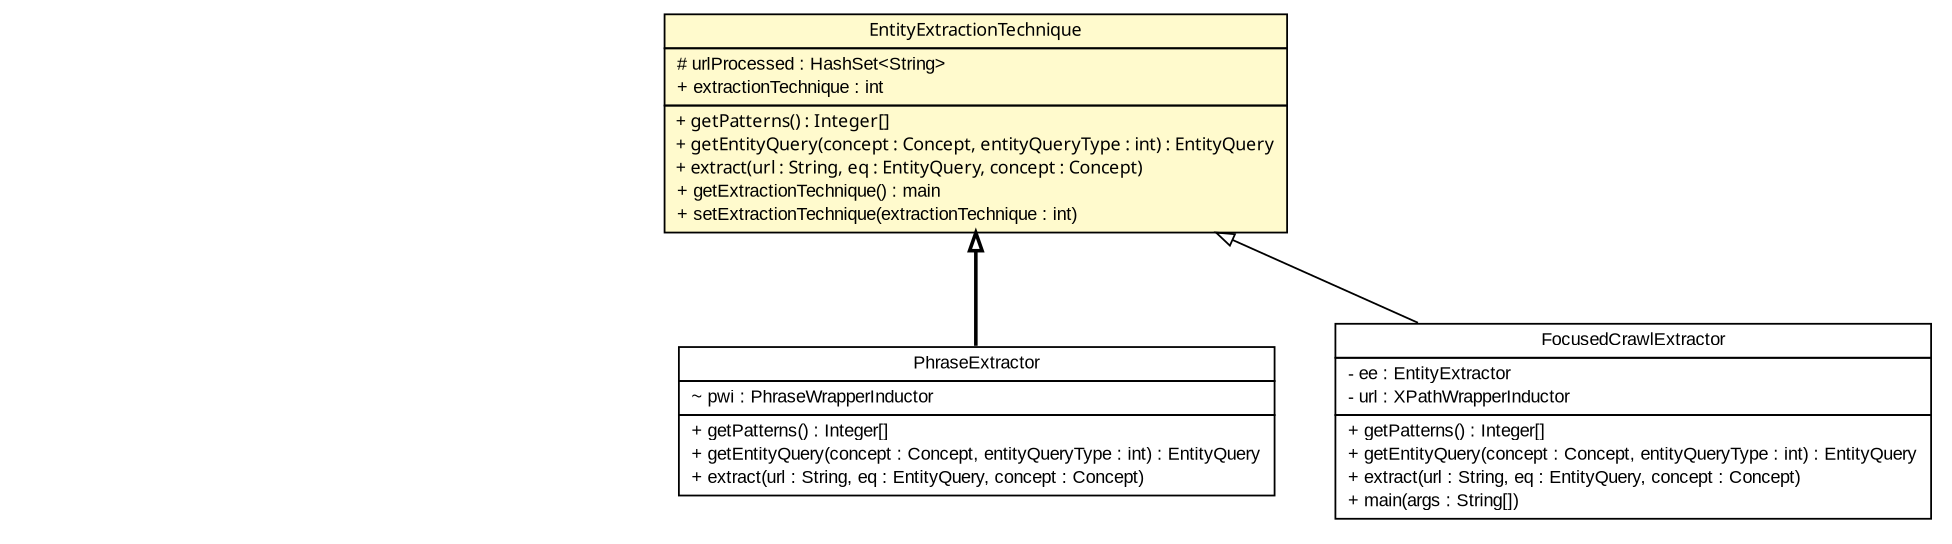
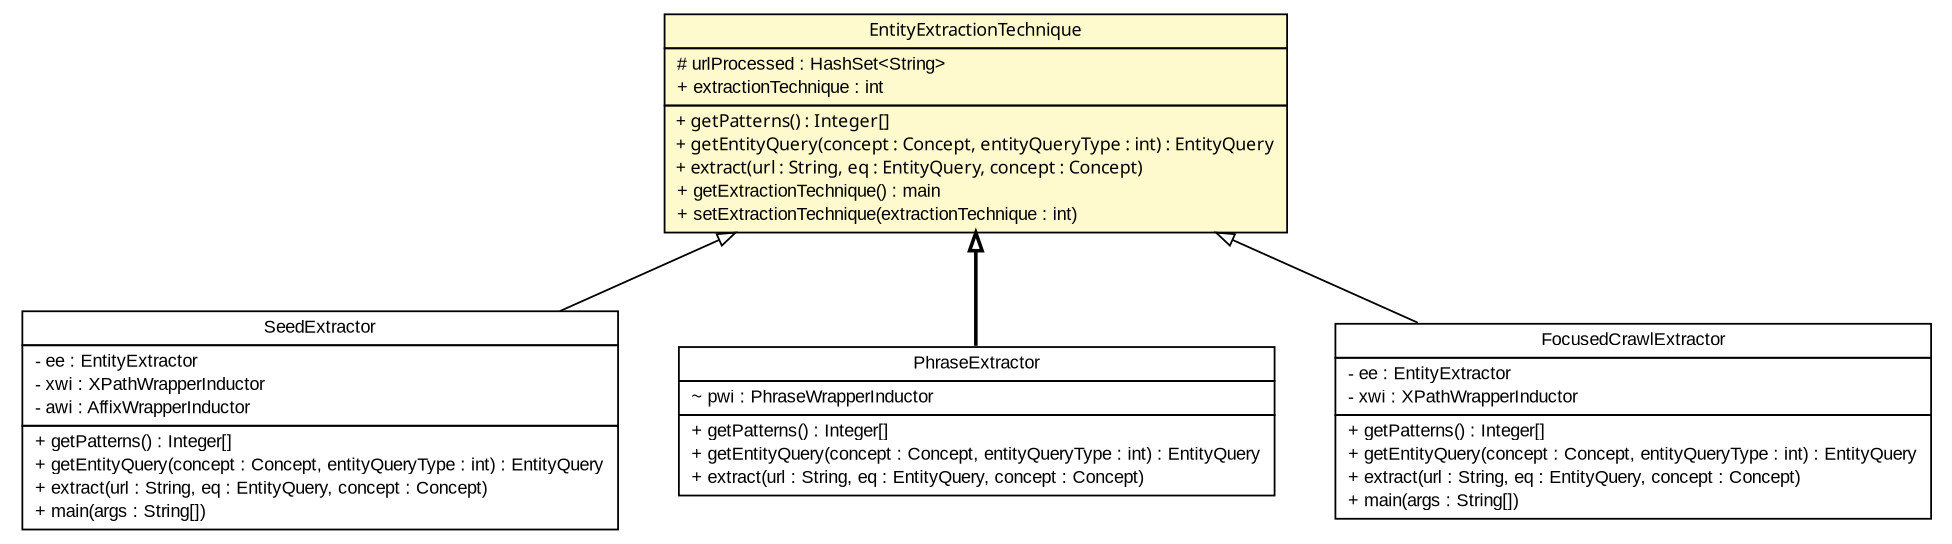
node "FocusedCrawlExtractor": text "- url : XPathWrapperInductor" -> "- xwi : XPathWrapperInductor"
node "SeedExtractor": added
